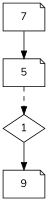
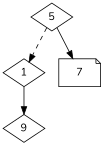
edge "7" -> "5": reversed
node "5": shape note -> diamond
node "9": shape note -> diamond
